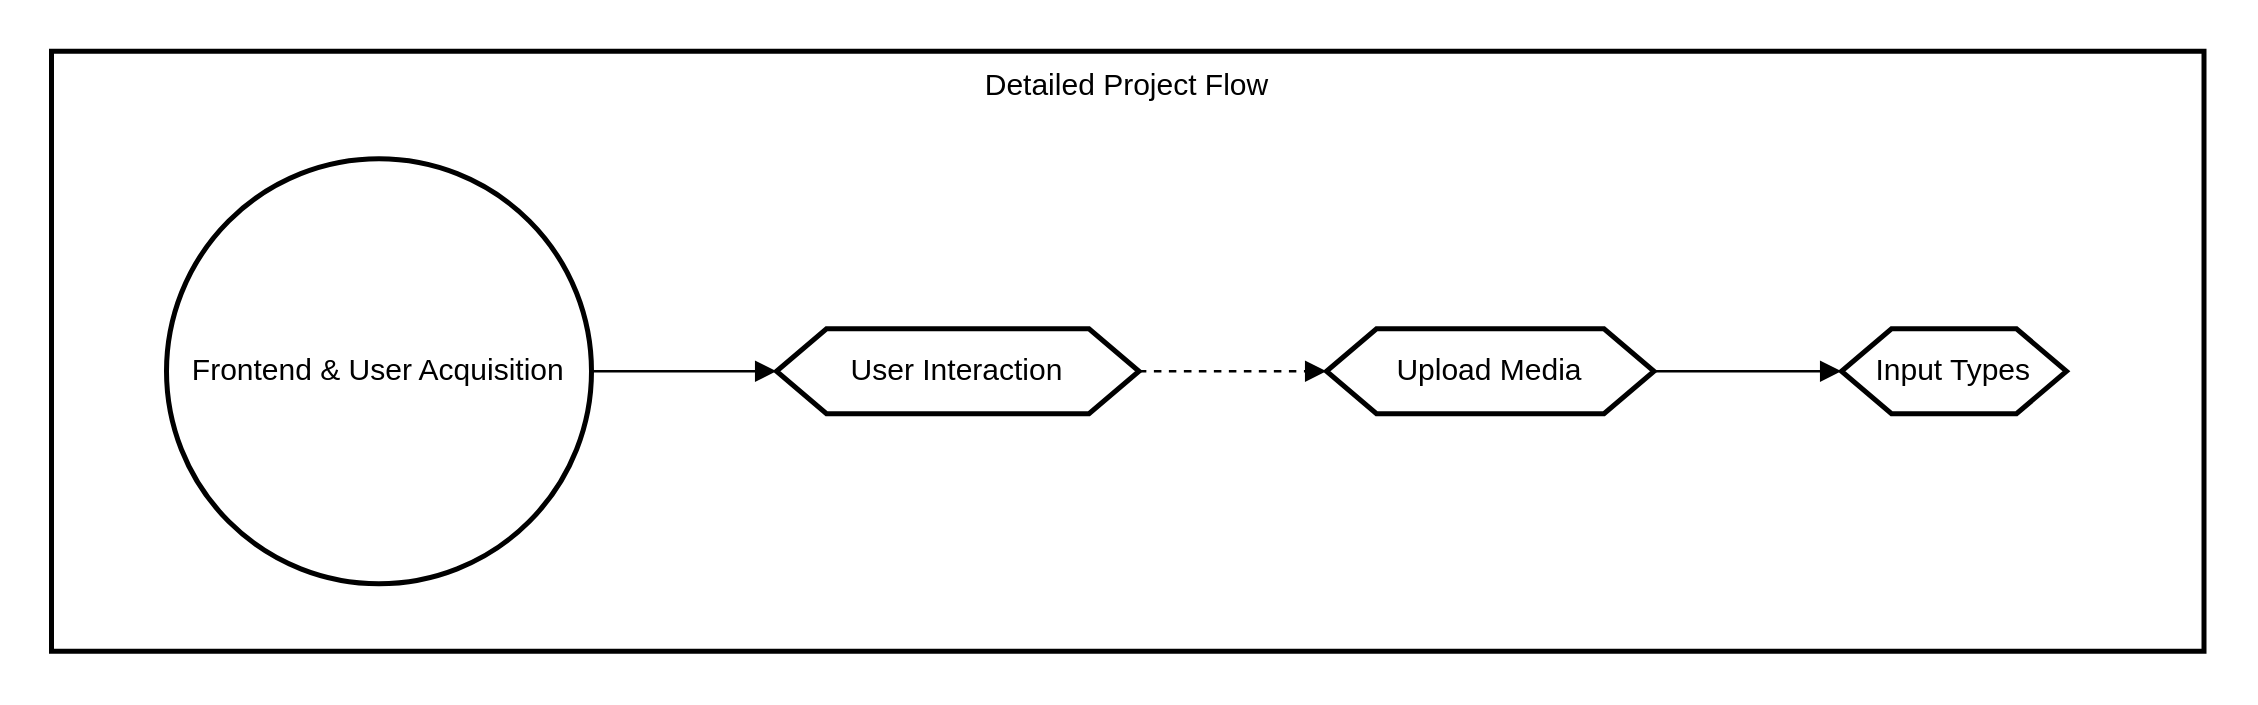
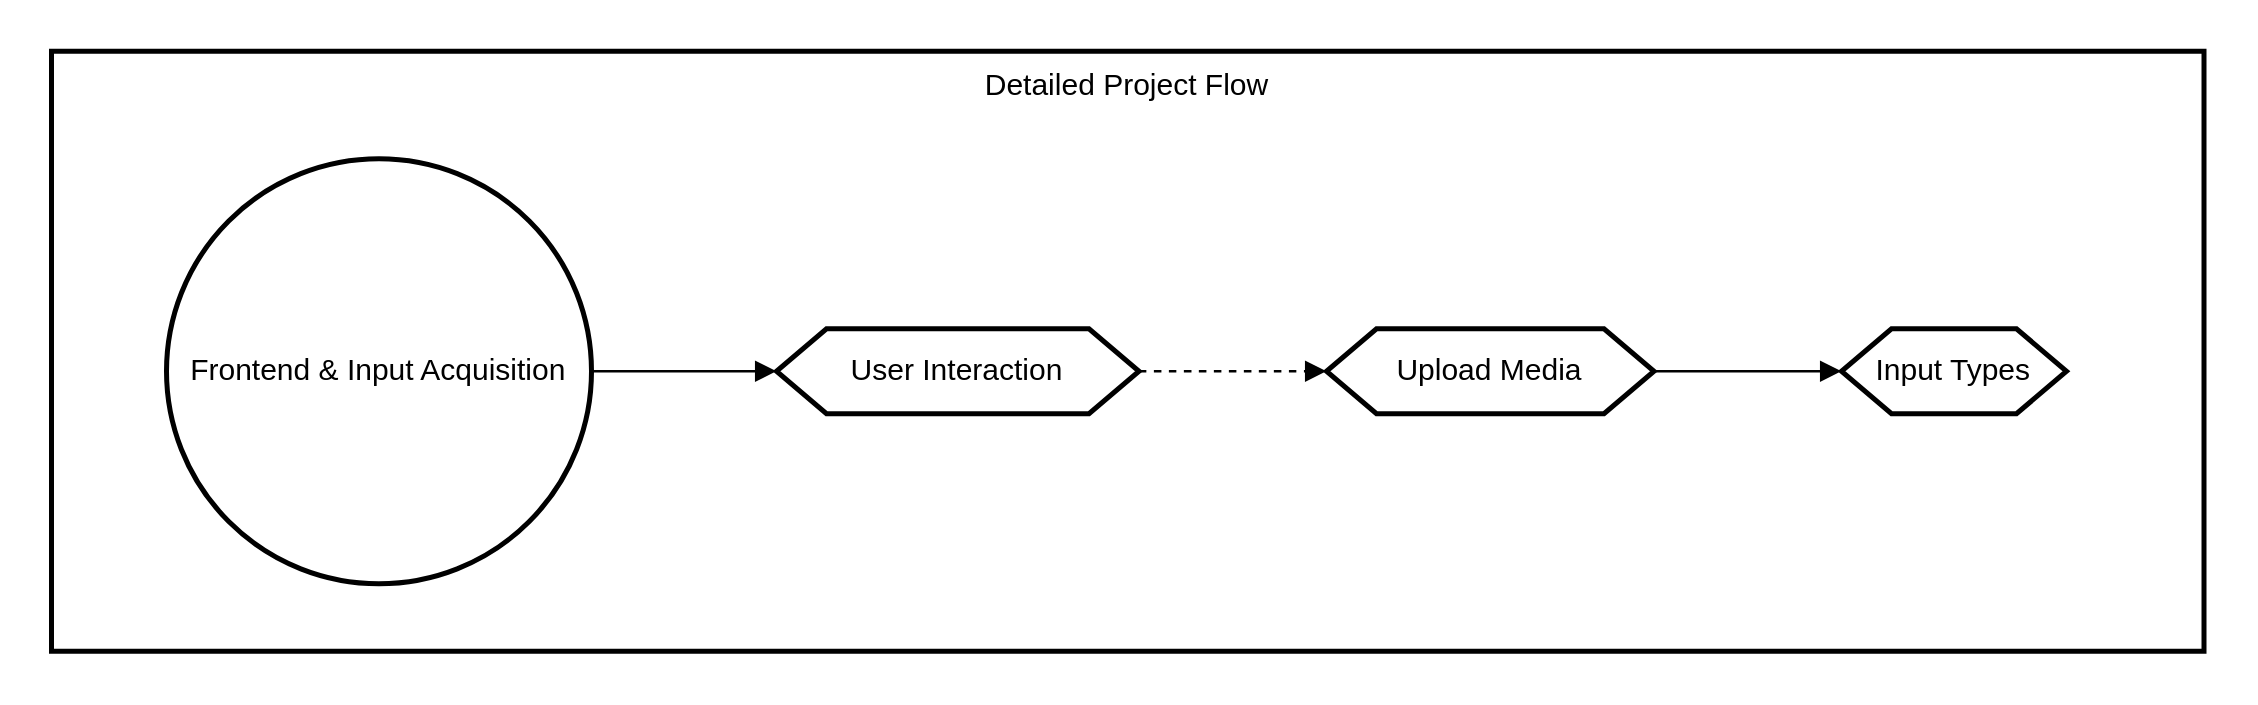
node "Frontend & User Acquisition": label "Frontend & User Acquisition" -> "Frontend & Input Acquisition"
